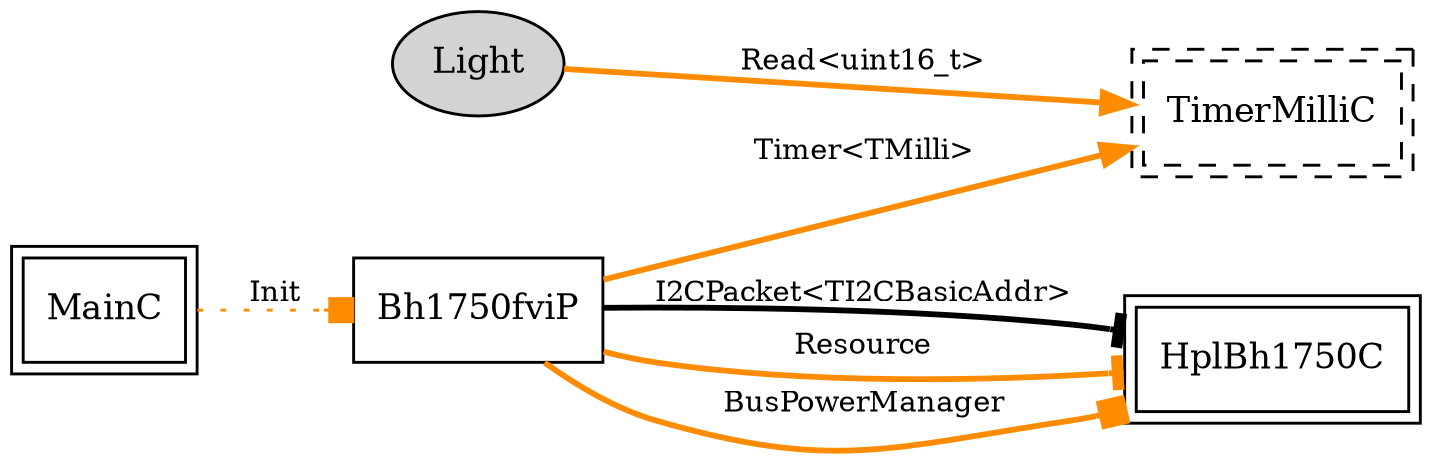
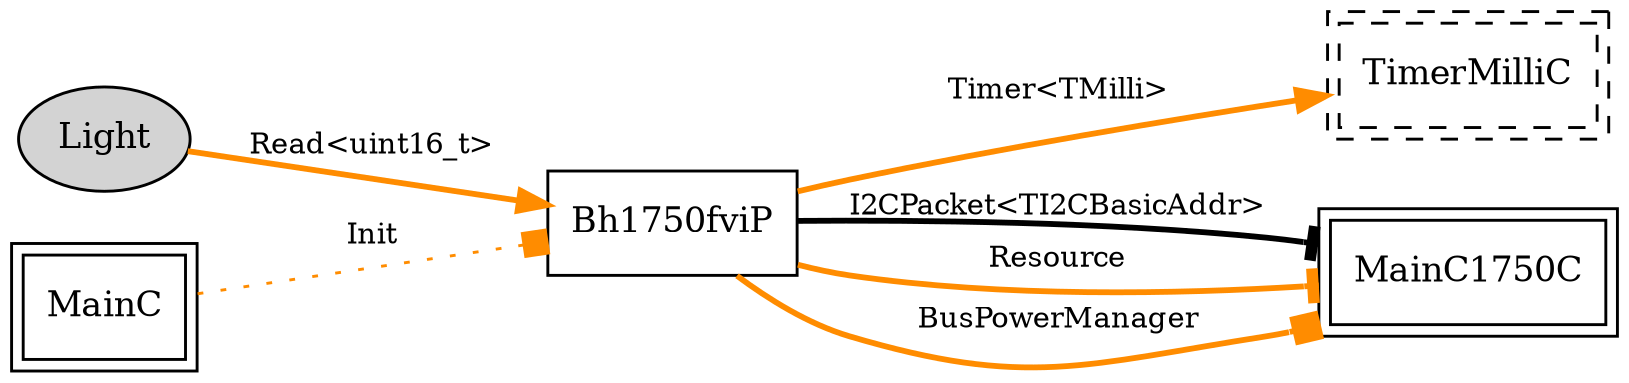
edge "Light" -> "TimerMilliC": now "Light" -> "Bh1750fviP"
node "HplBh1750C": label "HplBh1750C" -> "MainC1750C"
